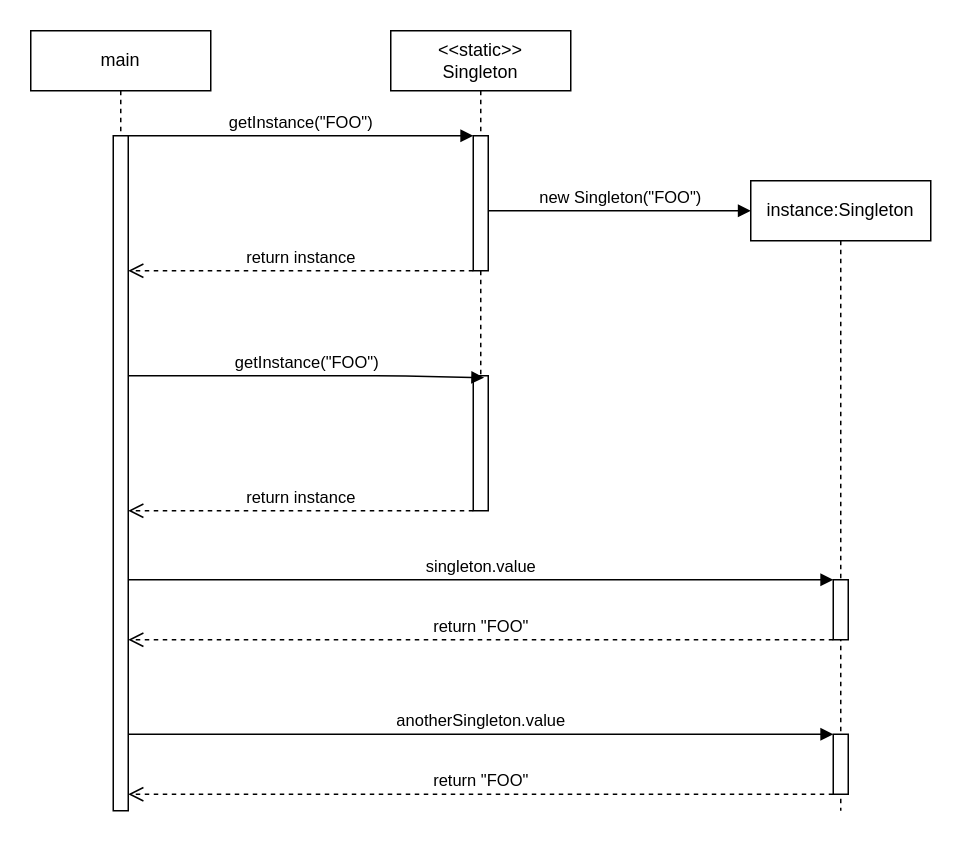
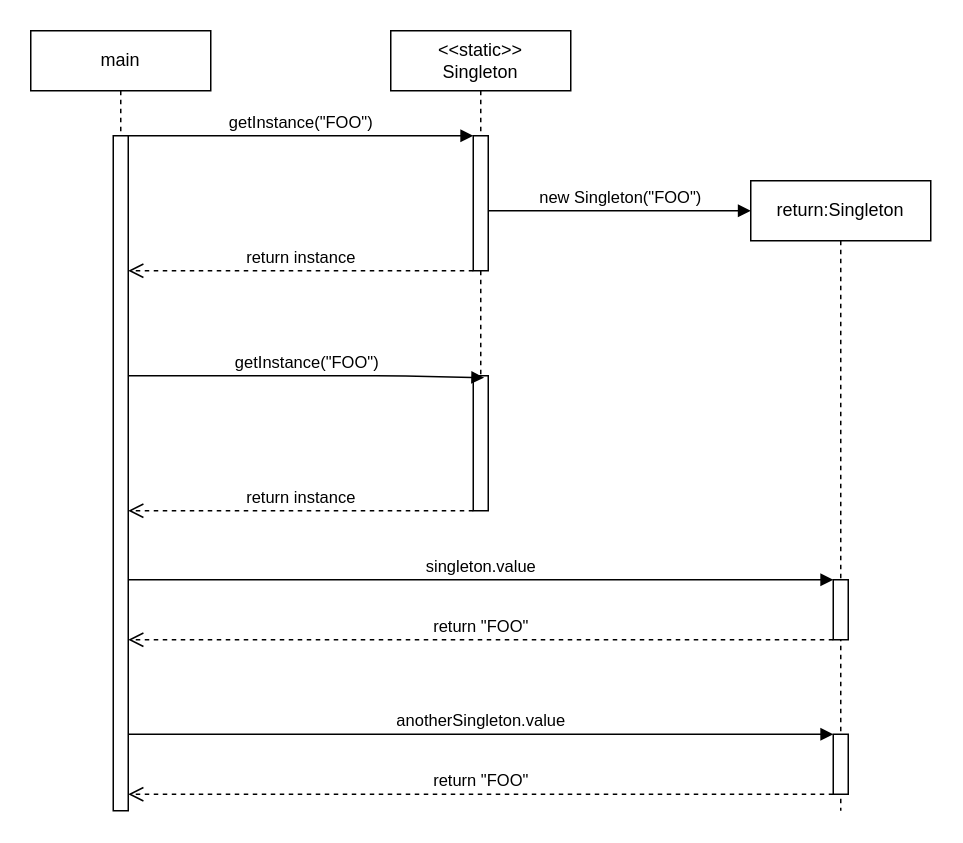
node "instance:Singleton": label "instance:Singleton" -> "return:Singleton"
